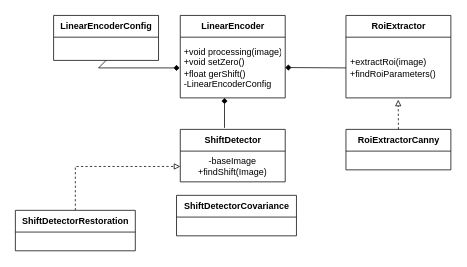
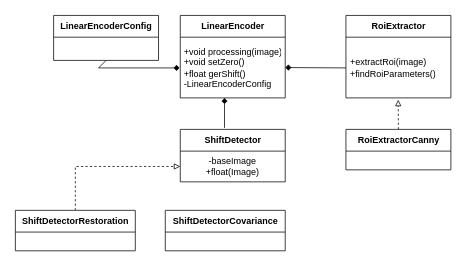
node "-baseImage +findShift(Image)": label "-baseImage +findShift(Image)" -> "-baseImage +float(Image)"
node "ShiftDetectorCovariance": moved (237, 216) -> (225, 231)
